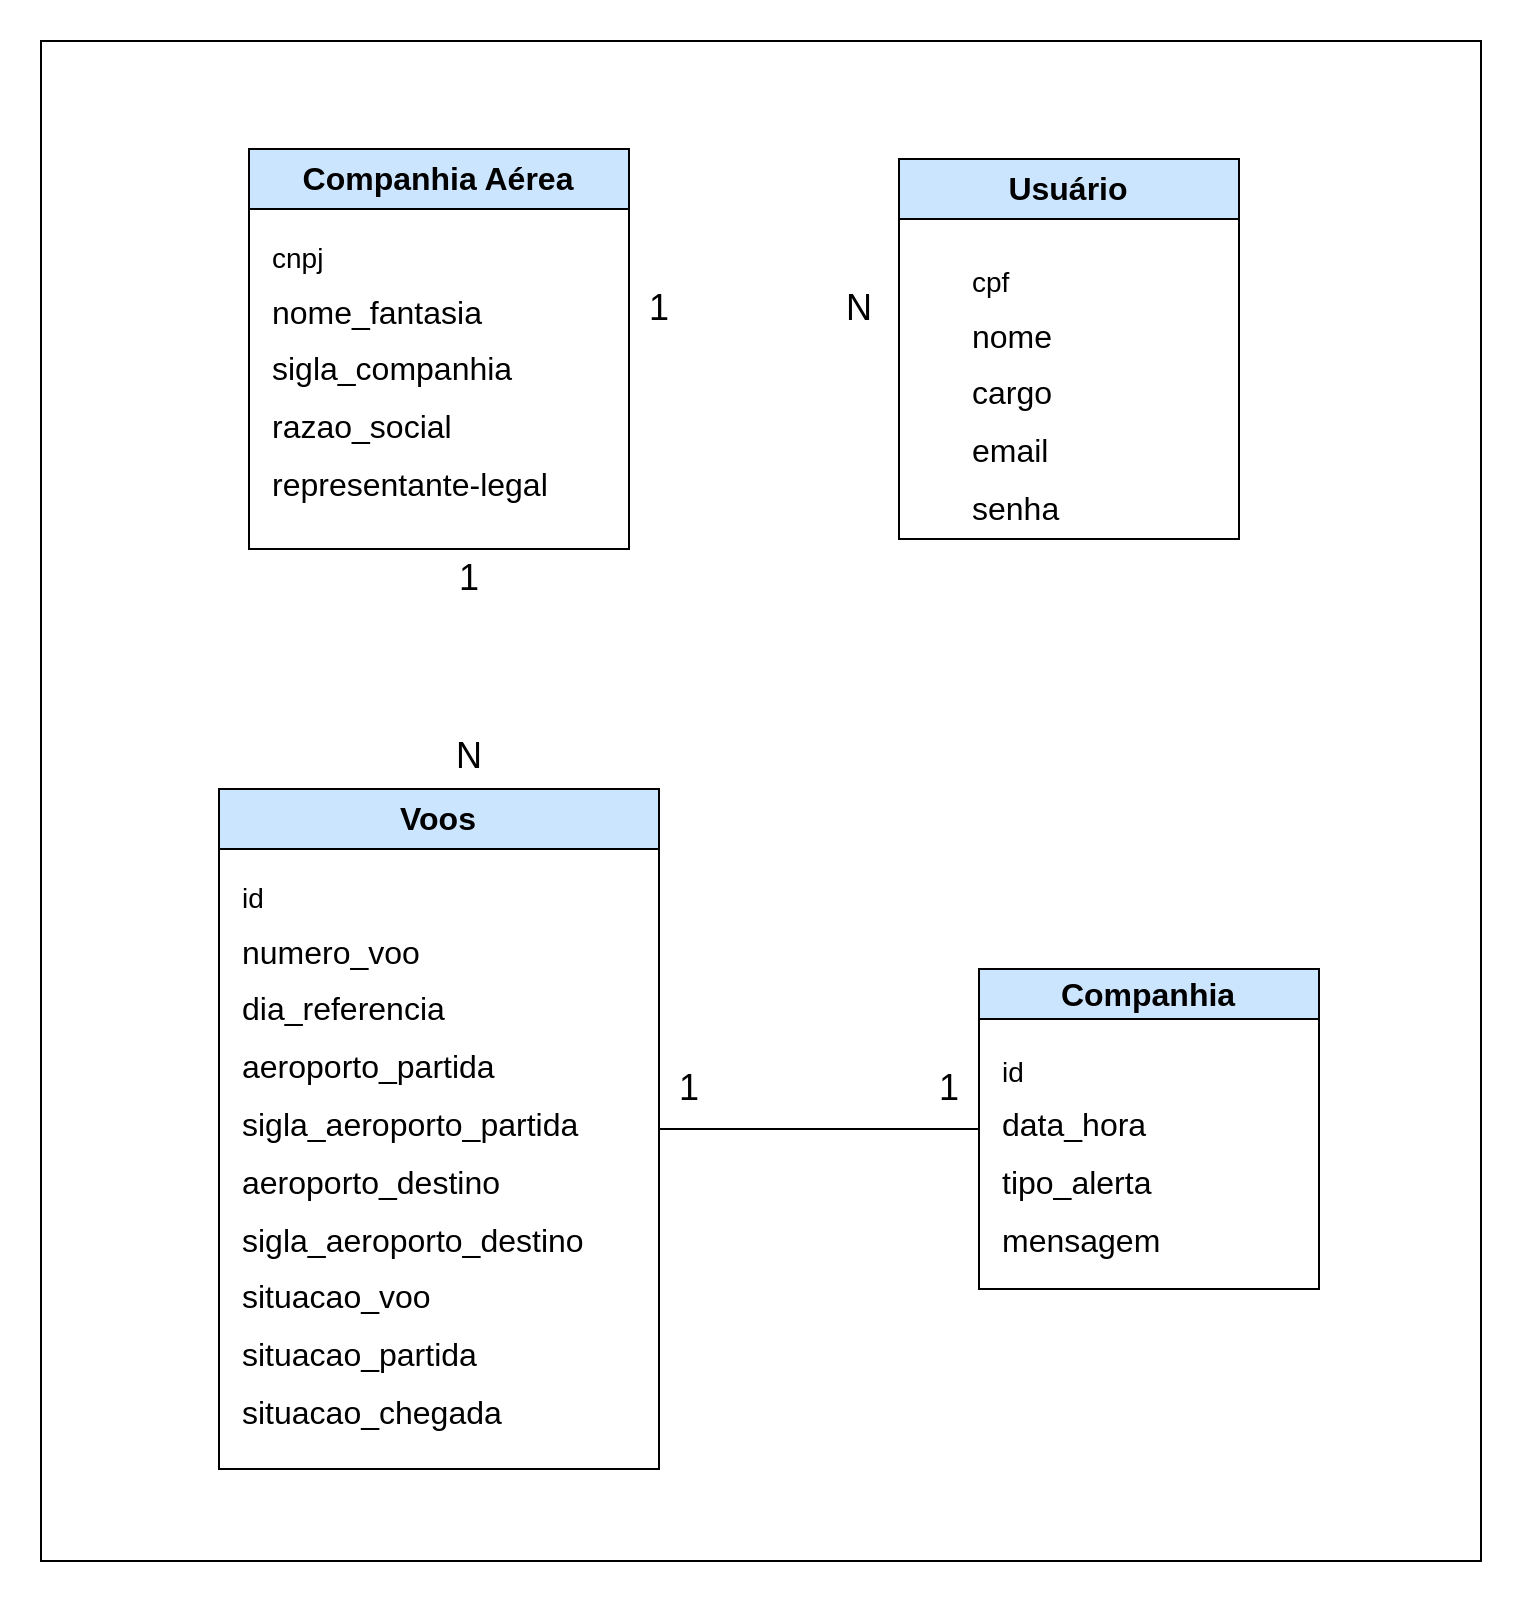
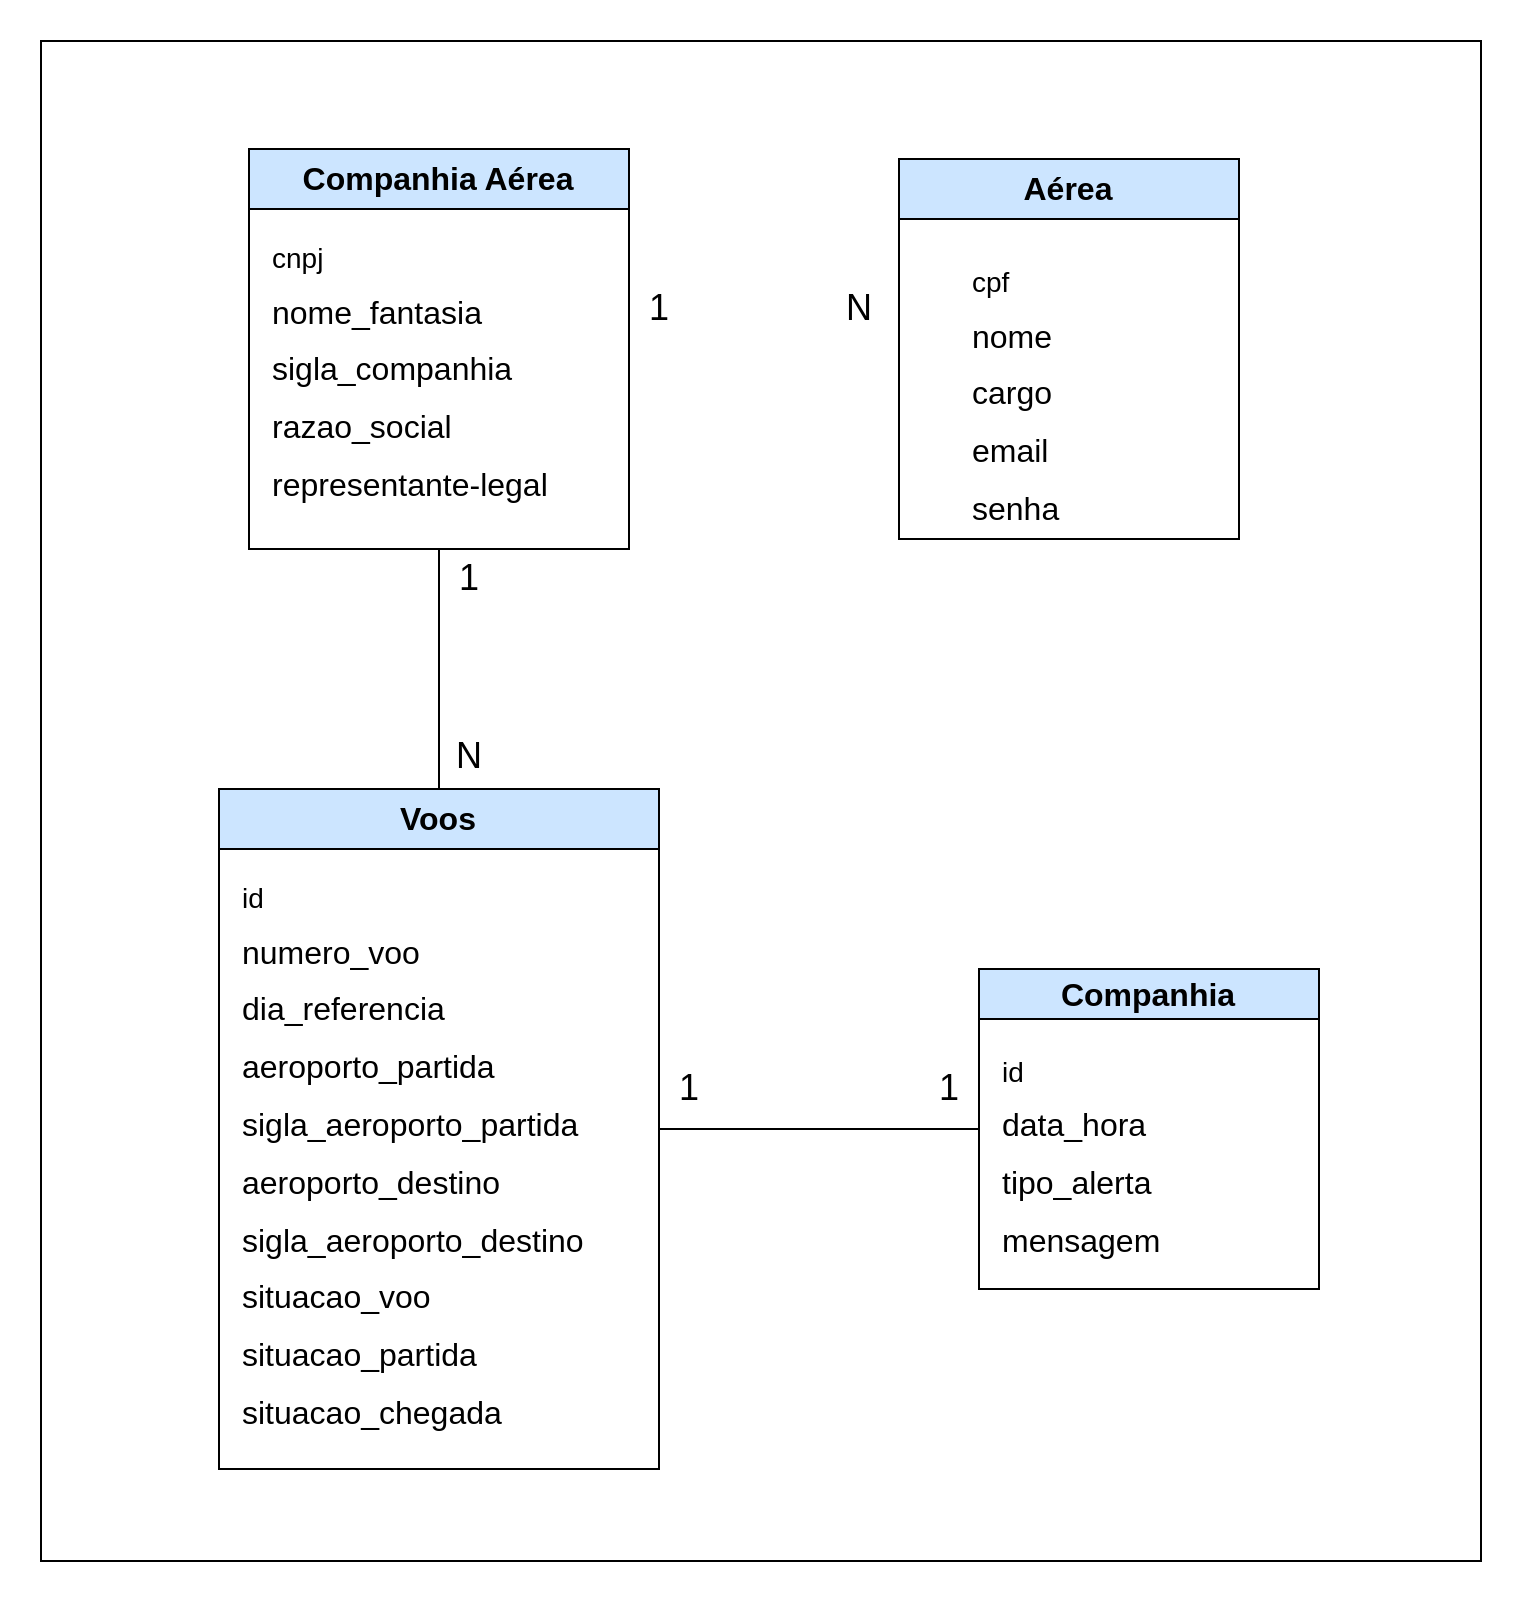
node "Usuário": label "Usuário" -> "Aérea"
edge "Companhia Aérea" -- "Voos": added
